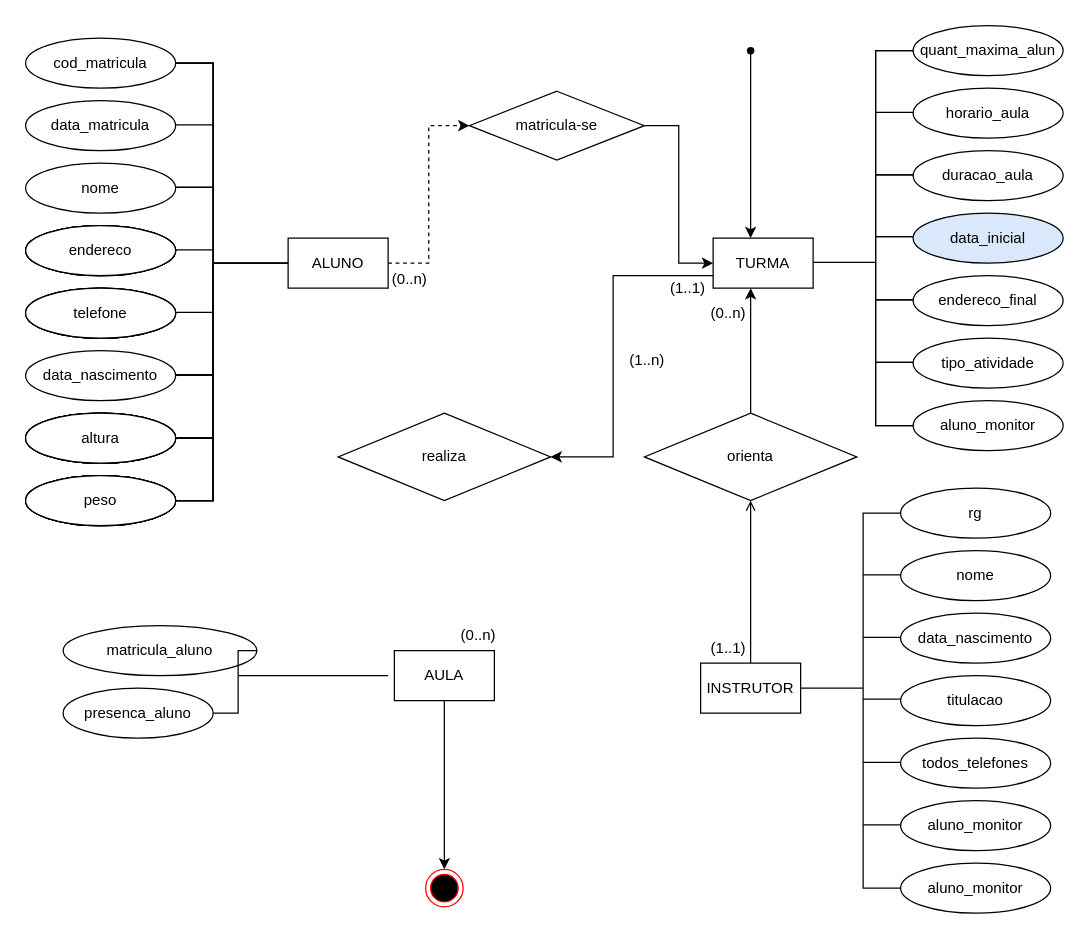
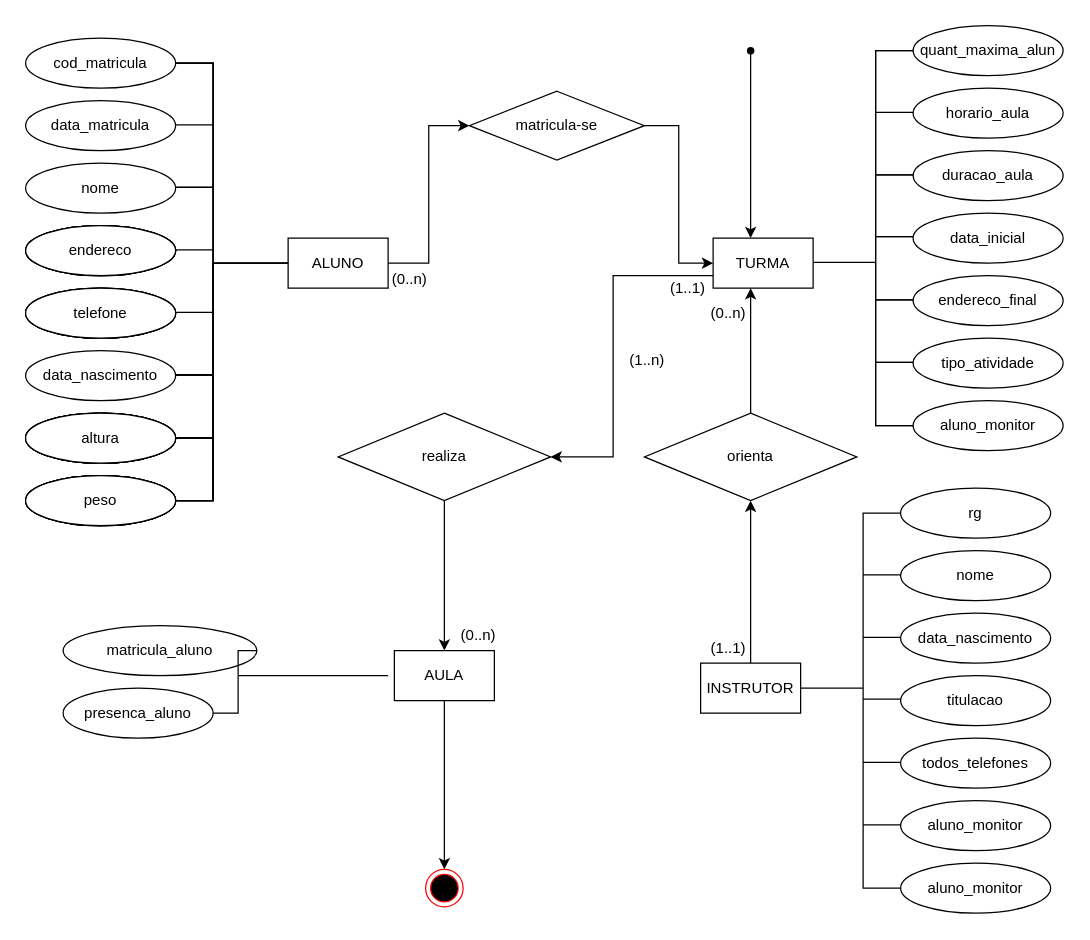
edge "ALUNO" -> "matricula-se": style dashed -> solid
node "data_inicial": fillcolor #dae8fc -> #ffffff
edge "INSTRUTOR" -> "orienta": arrowhead open -> classic
edge "realiza" -> "AULA": added
